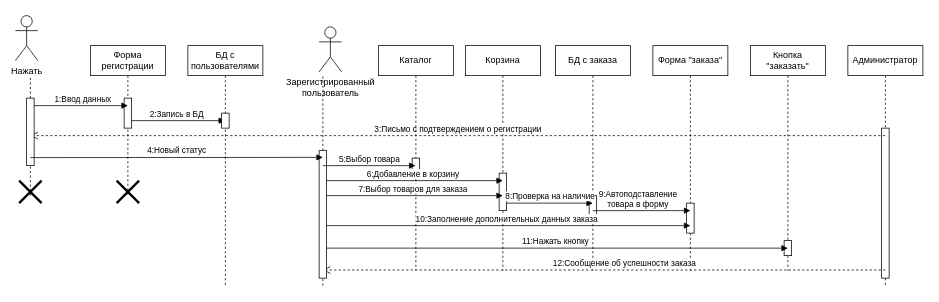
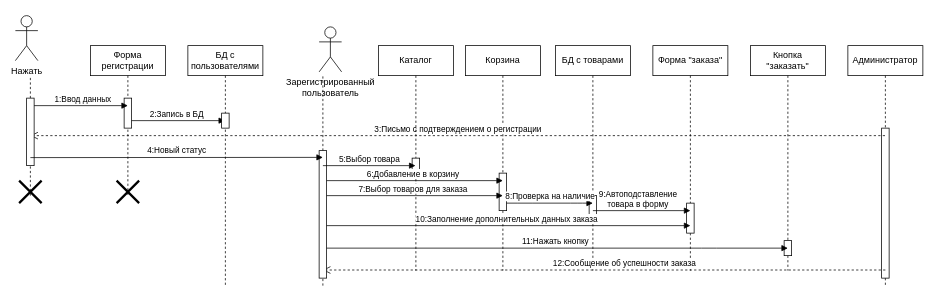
node "БД с заказа": label "БД с заказа" -> "БД с товарами"
